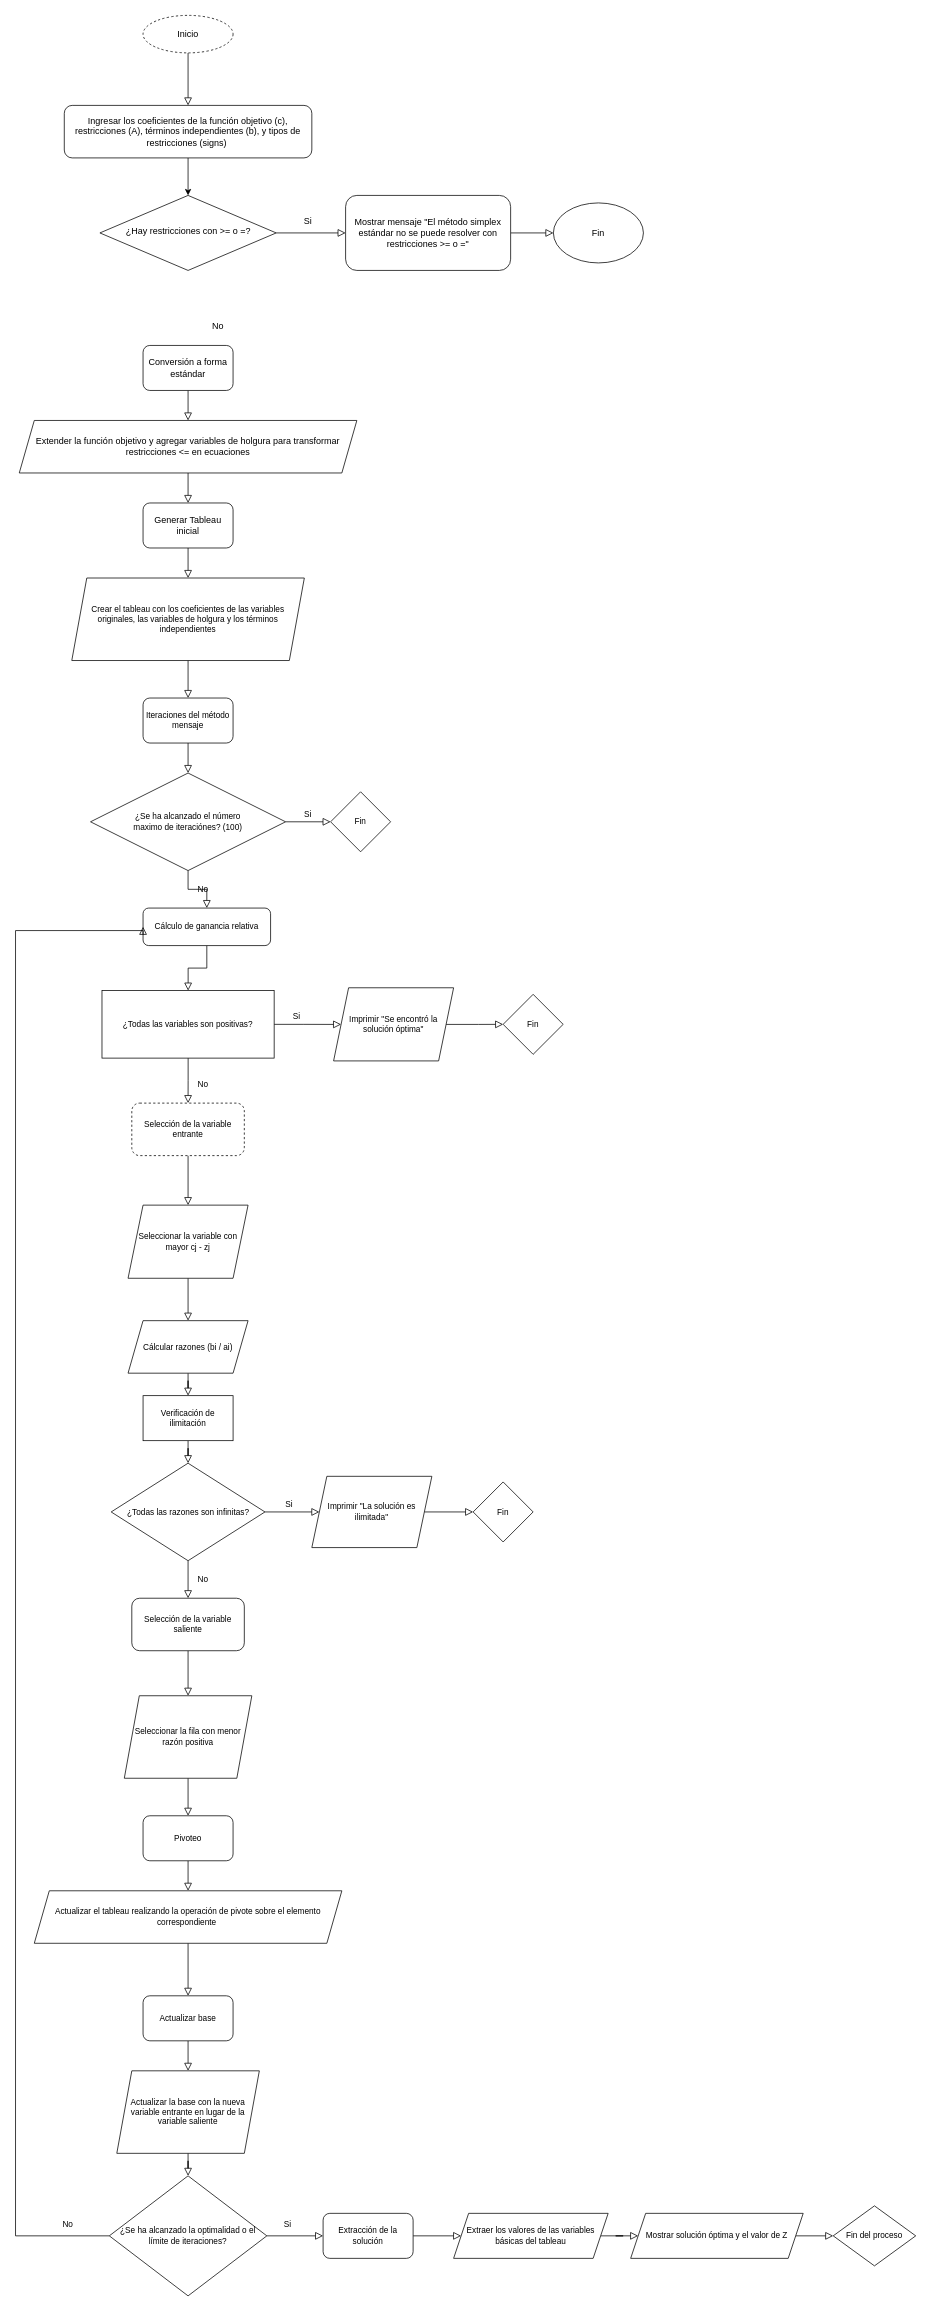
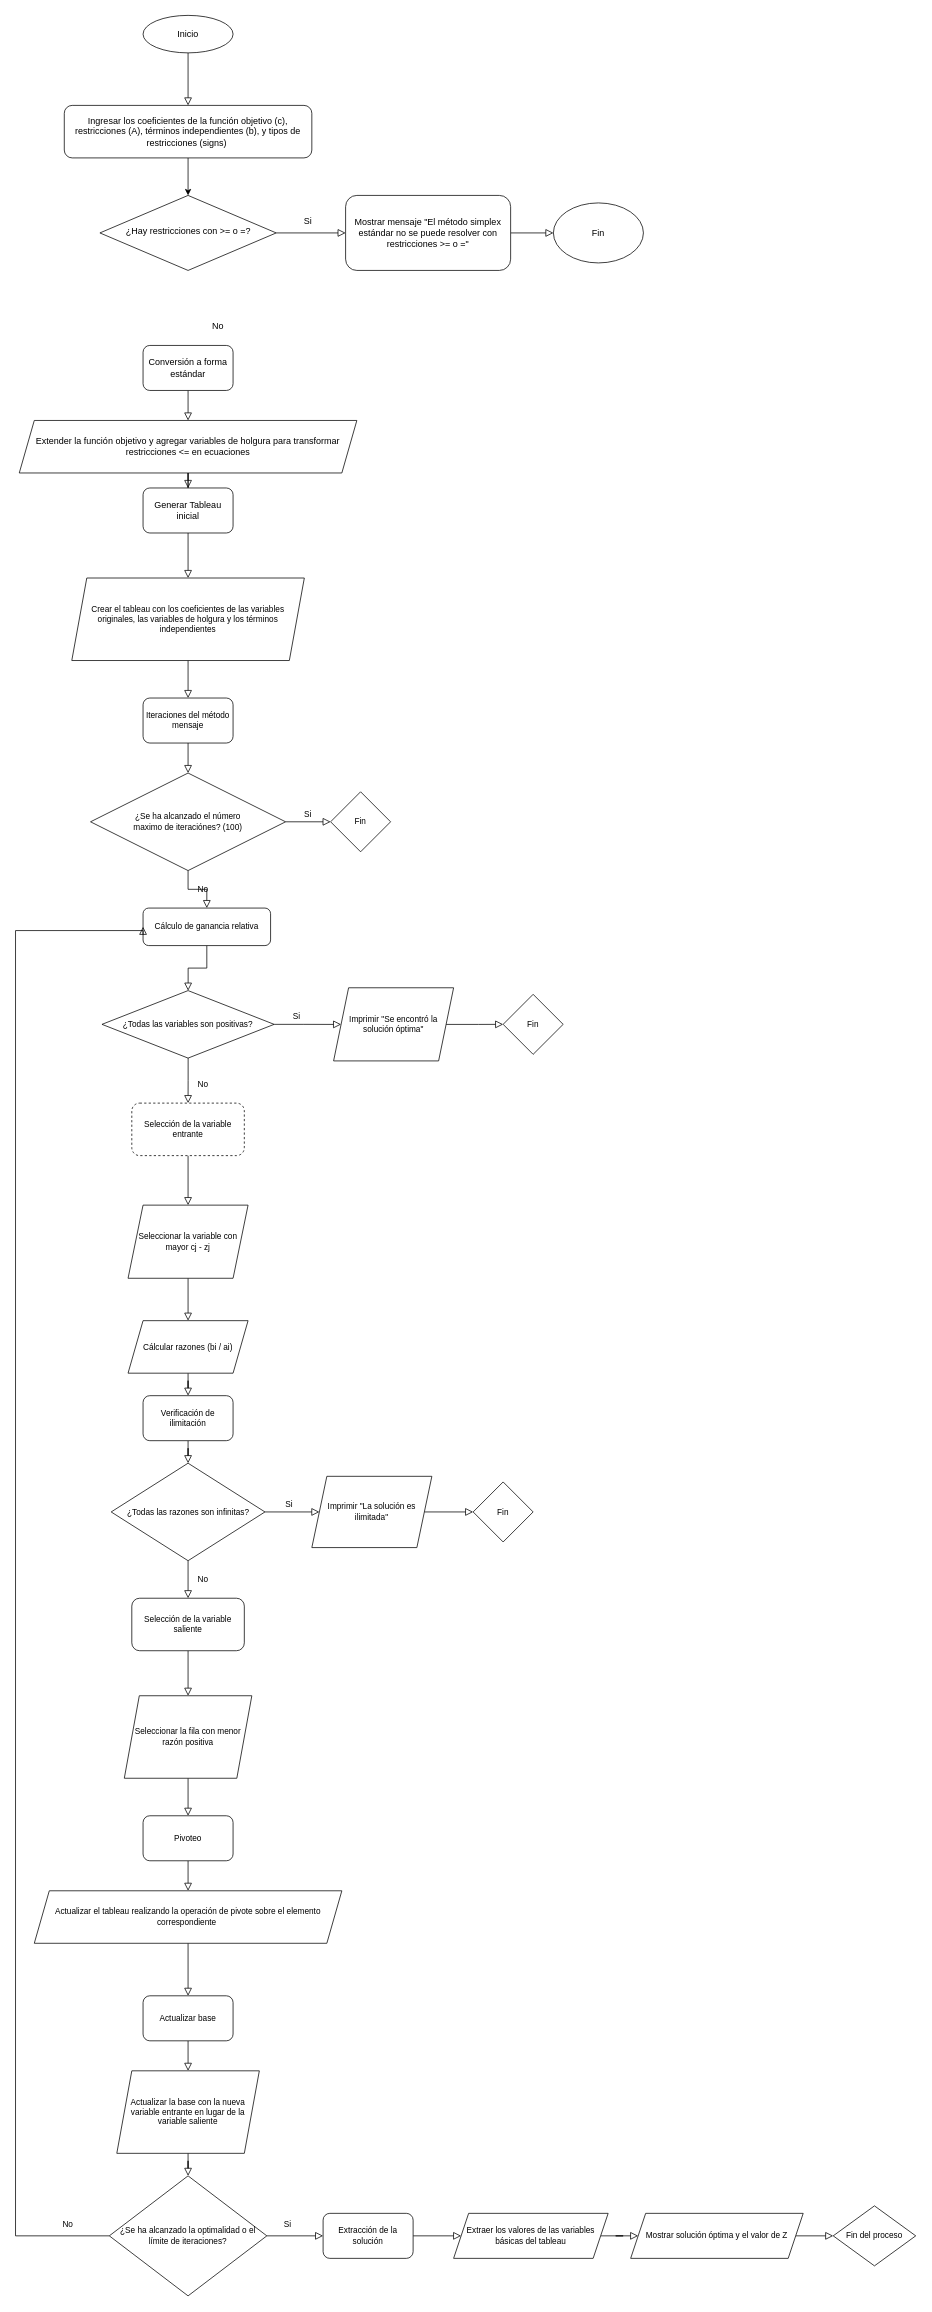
node "Inicio": style dashed -> solid
node "Generar Tableau inicial": moved (188, 525) -> (188, 510)
node "¿Todas las variables son positivas?": shape rectangle -> diamond
node "Verificación de ilimitación": shape rectangle -> rounded rectangle
